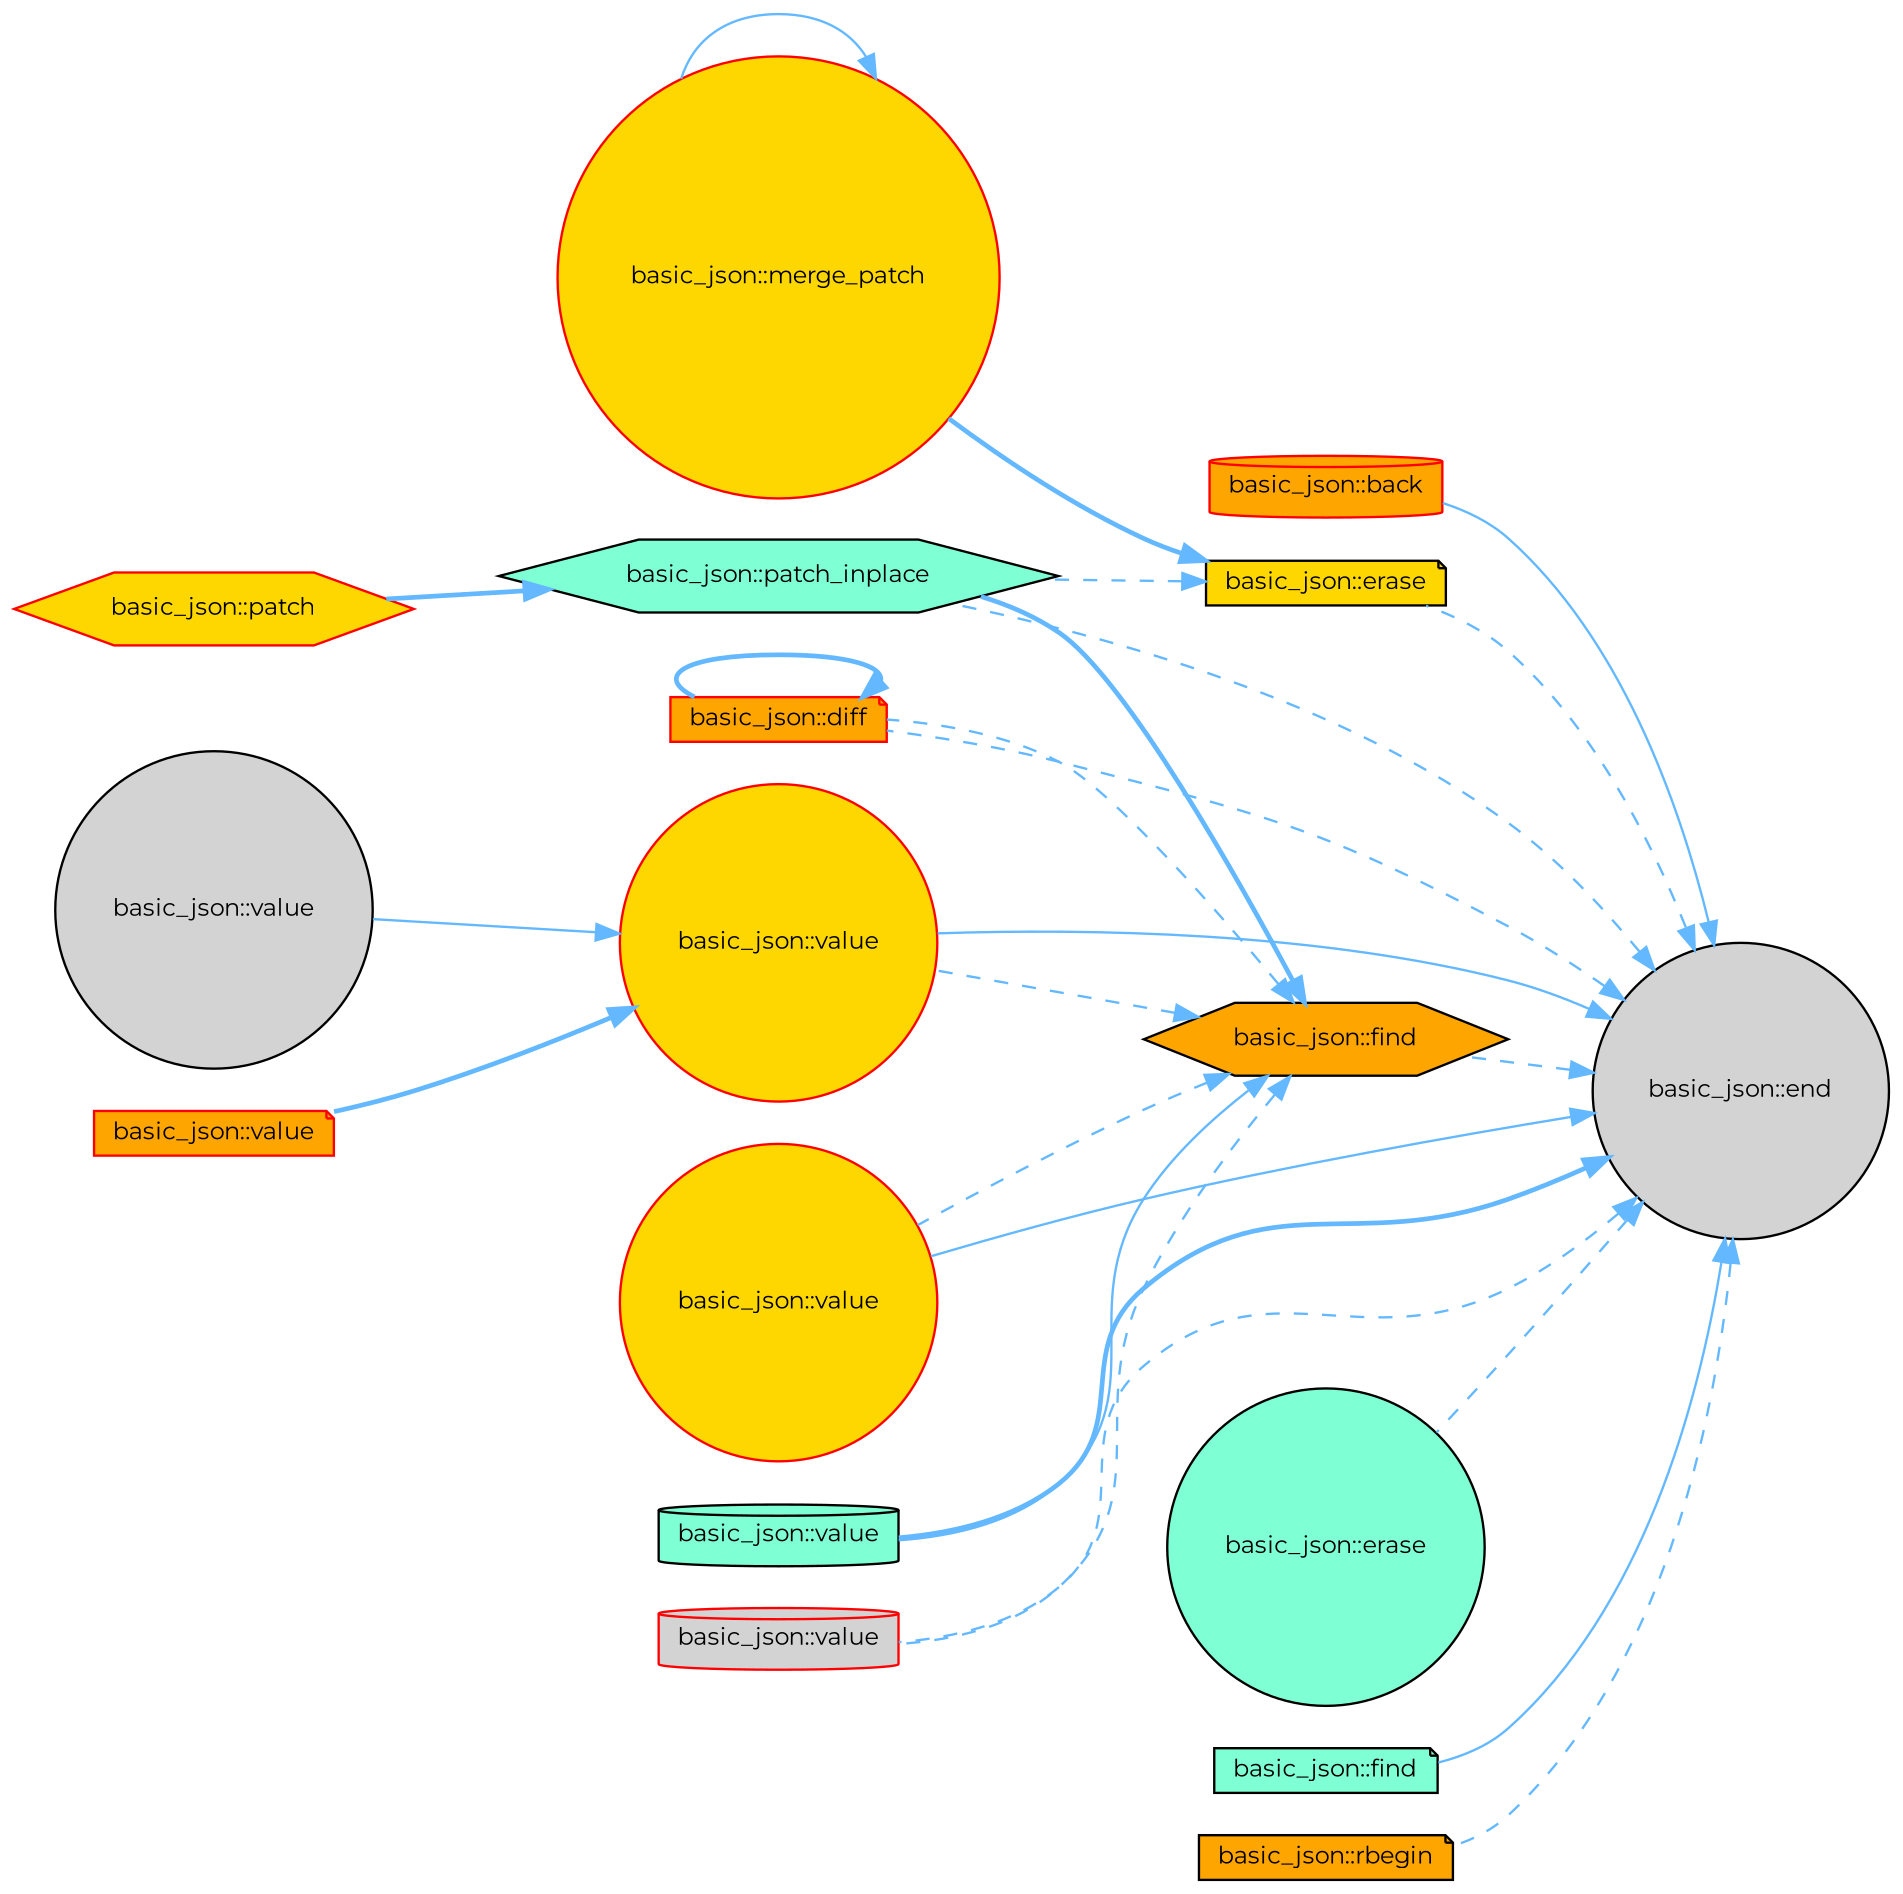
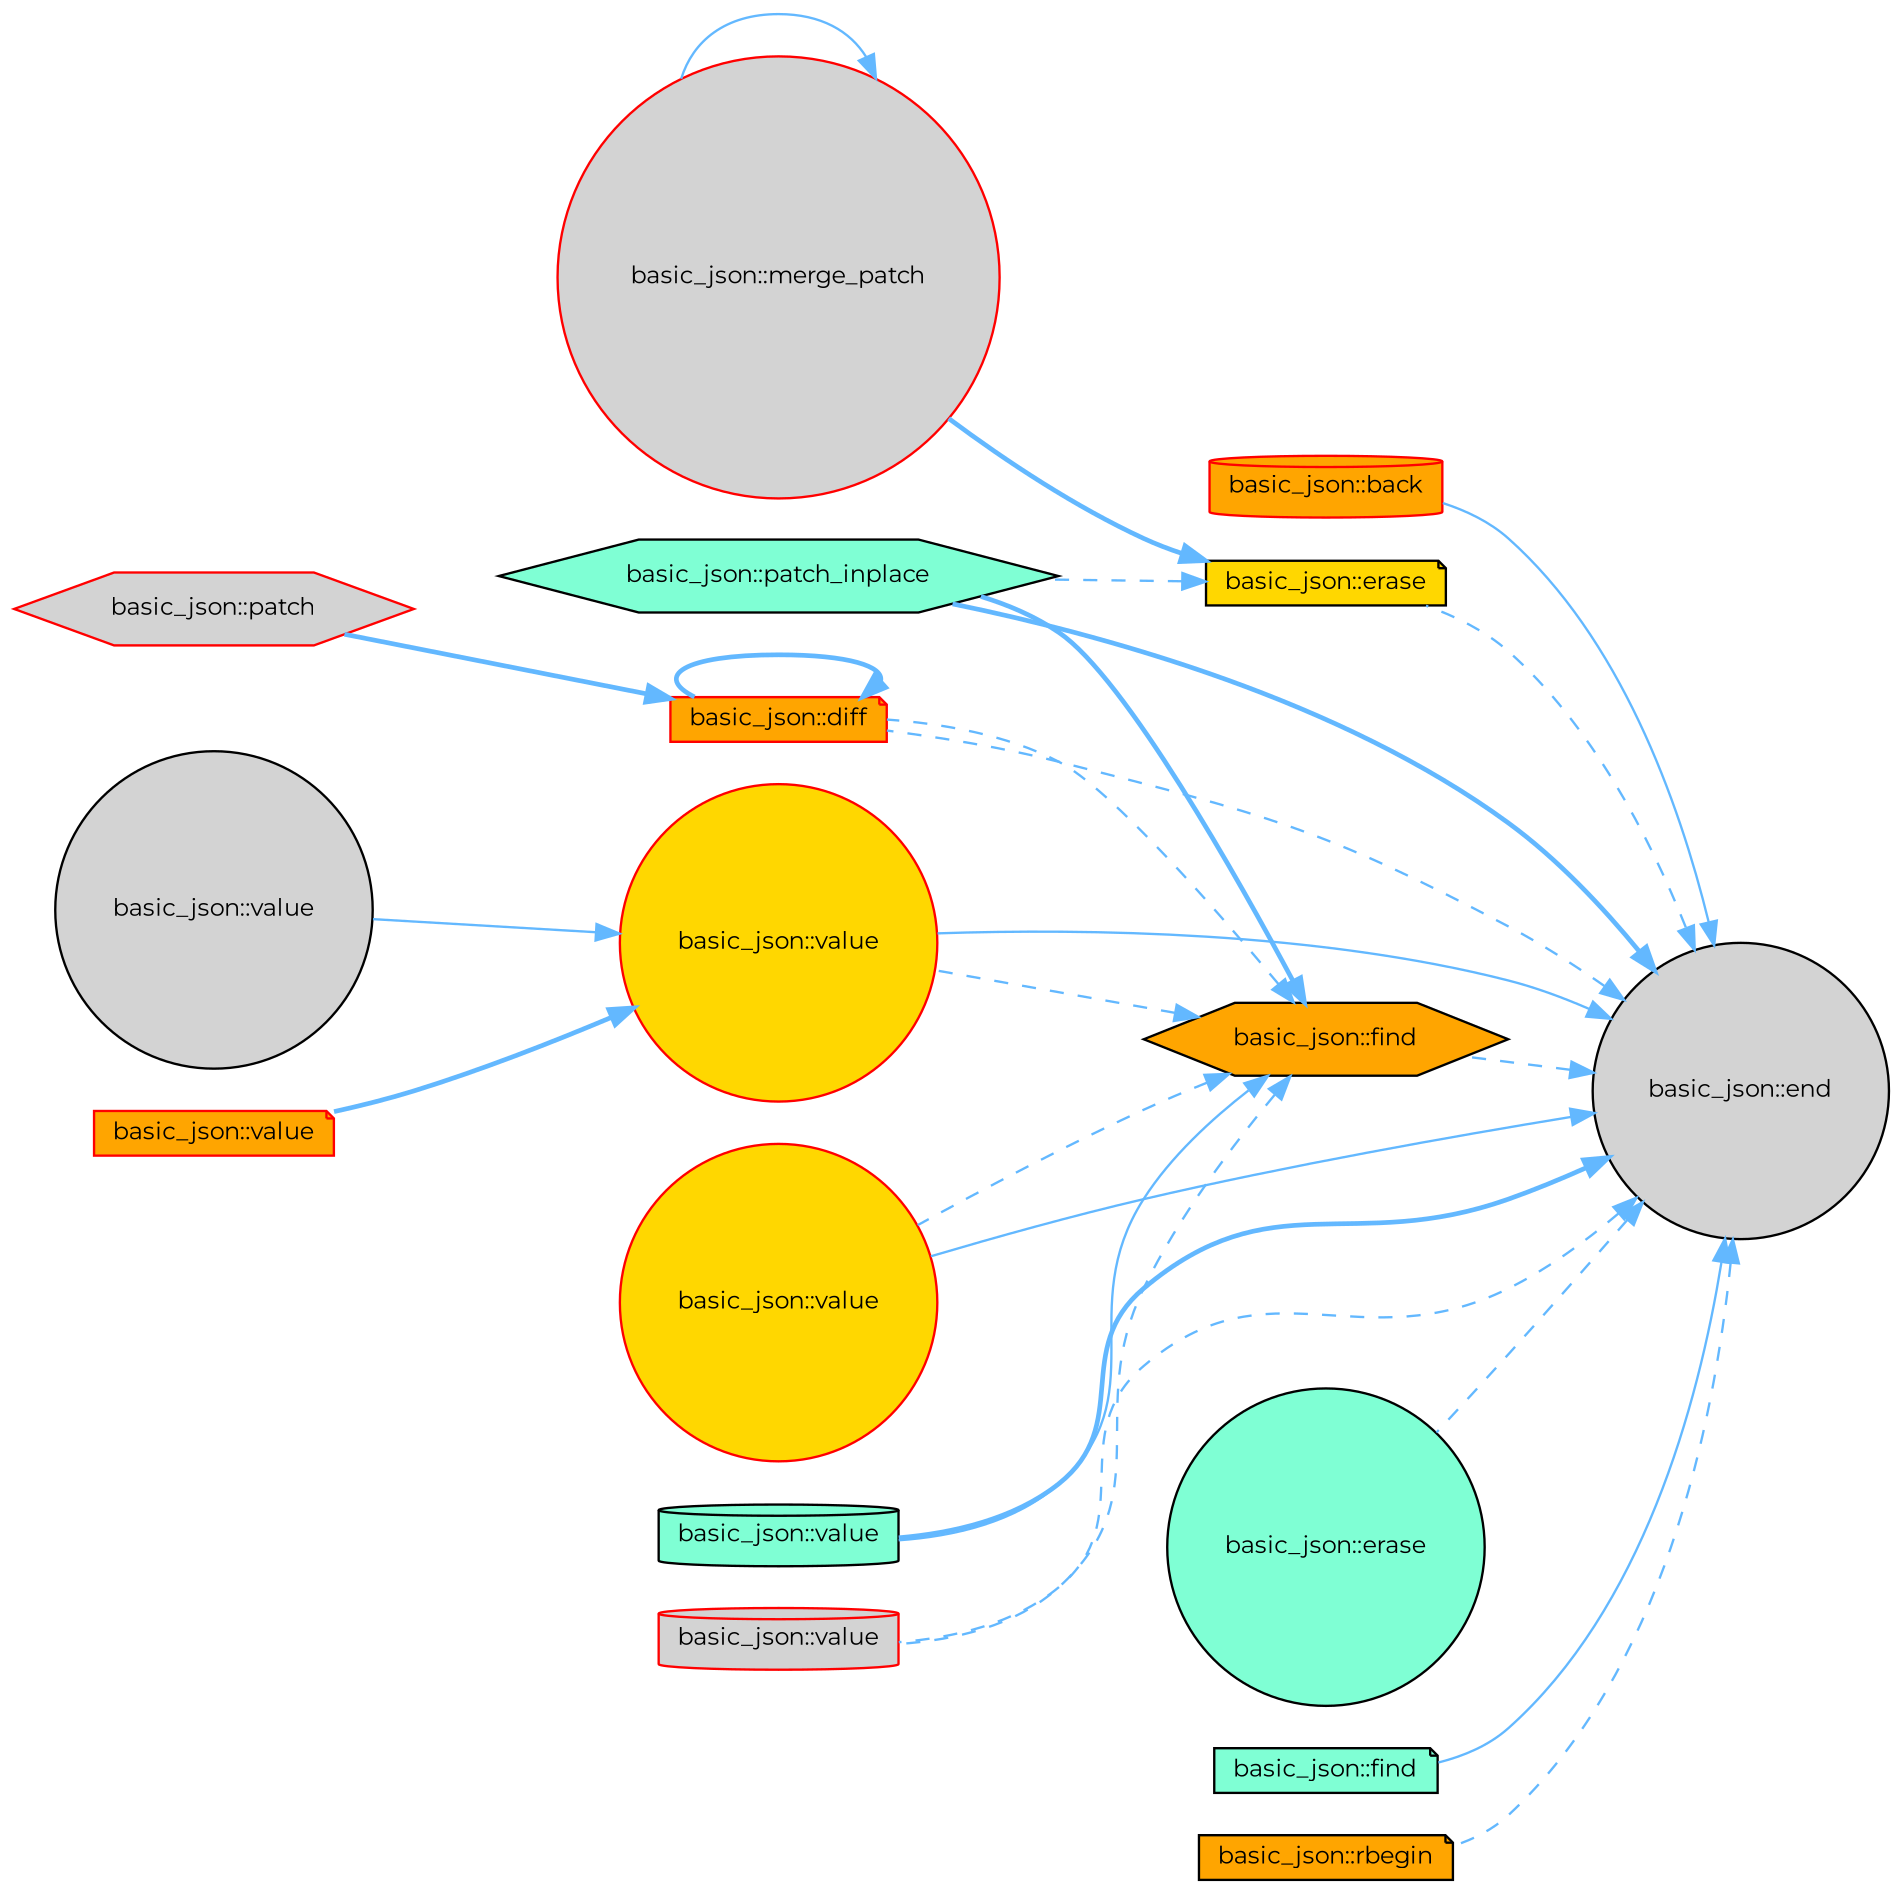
node "basic_json::merge_patch": fillcolor gold -> lightgrey
edge "basic_json::patch" -> "basic_json::patch_inplace": now "basic_json::patch" -> "basic_json::diff"
node "basic_json::patch": fillcolor gold -> lightgrey
edge "basic_json::patch_inplace" -> "basic_json::end": style dashed -> bold
